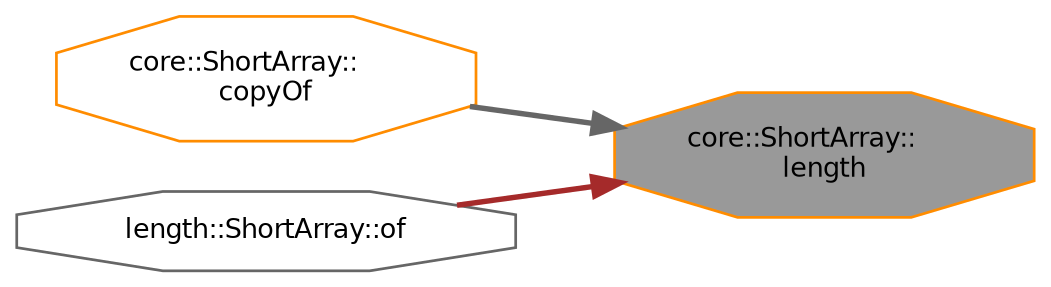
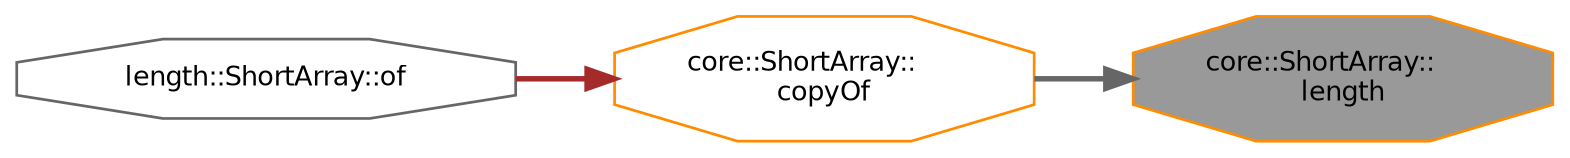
edge "length::ShortArray::of" -> "core::ShortArray:: length": now "length::ShortArray::of" -> "core::ShortArray:: copyOf"
